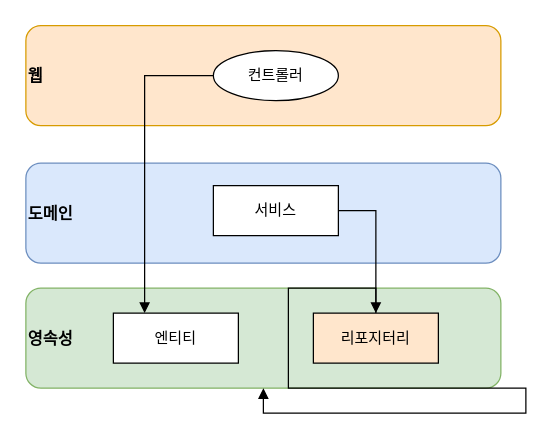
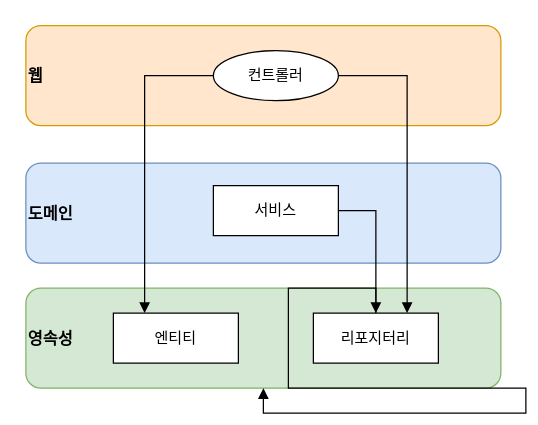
edge "컨트롤러" -> "리포지터리": added
node "리포지터리": fillcolor #ffe6cc -> #ffffff
